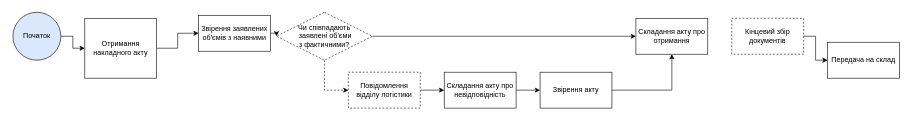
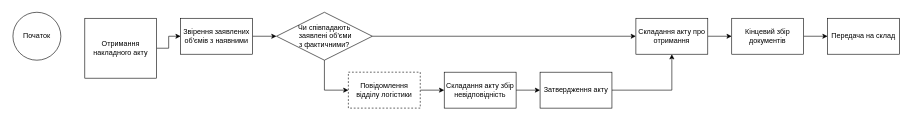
node "Звірення заявлених об'ємів з наявними": moved (234, 33) -> (216, 36)
node "Початок": fillcolor #dae8fc -> #ffffff
edge "Початок" -> "Отримання накладного акту": removed
node "Чи співпадають заявлені об'єми з фактичними?": style dashed -> solid
edge "Складання акту про отримання" -> "Кінцевий збір документів": added
node "Кінцевий збір документів": style dashed -> solid
node "Передача на склад": moved (864, 60) -> (864, 36)
edge "Чи співпадають заявлені об'єми з фактичними?" -> "Повідомлення відділу логістики": style dashed -> solid
node "Складання акту про невідповідність": label "Складання акту про невідповідність" -> "Складання акту збір невідповідність"
node "Звірення акту": label "Звірення акту" -> "Затвердження акту"
